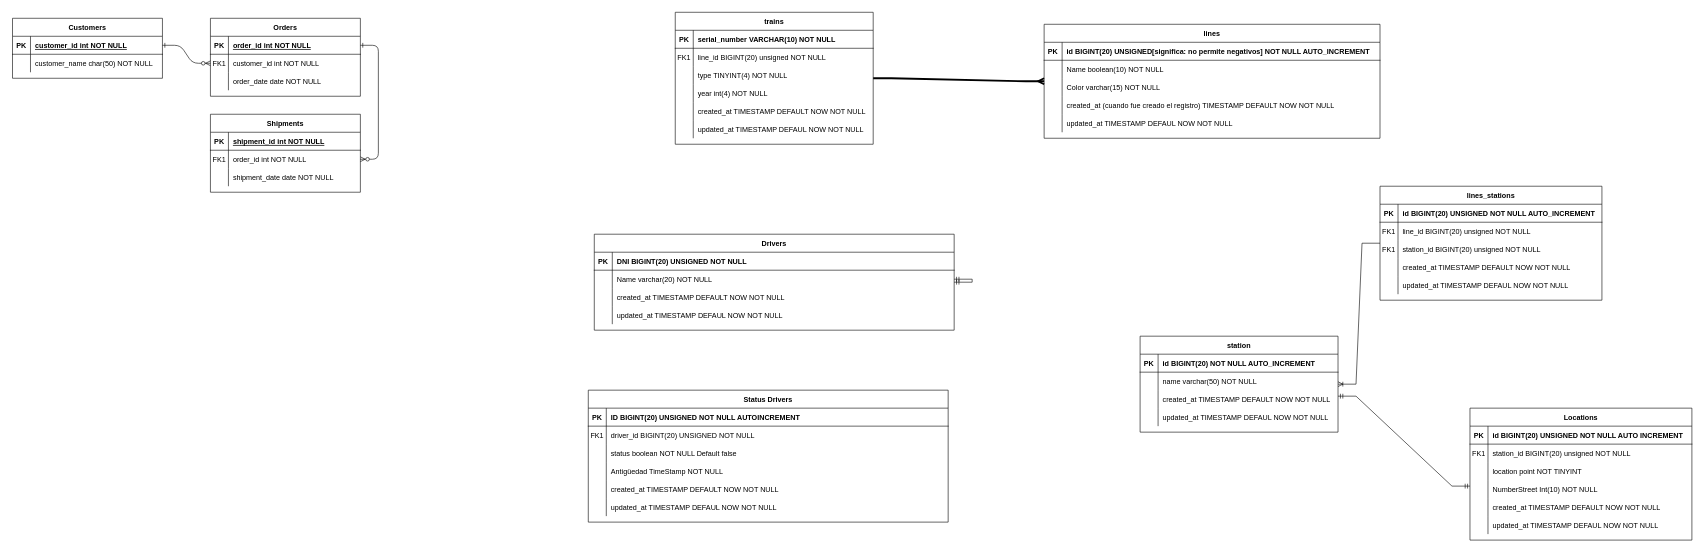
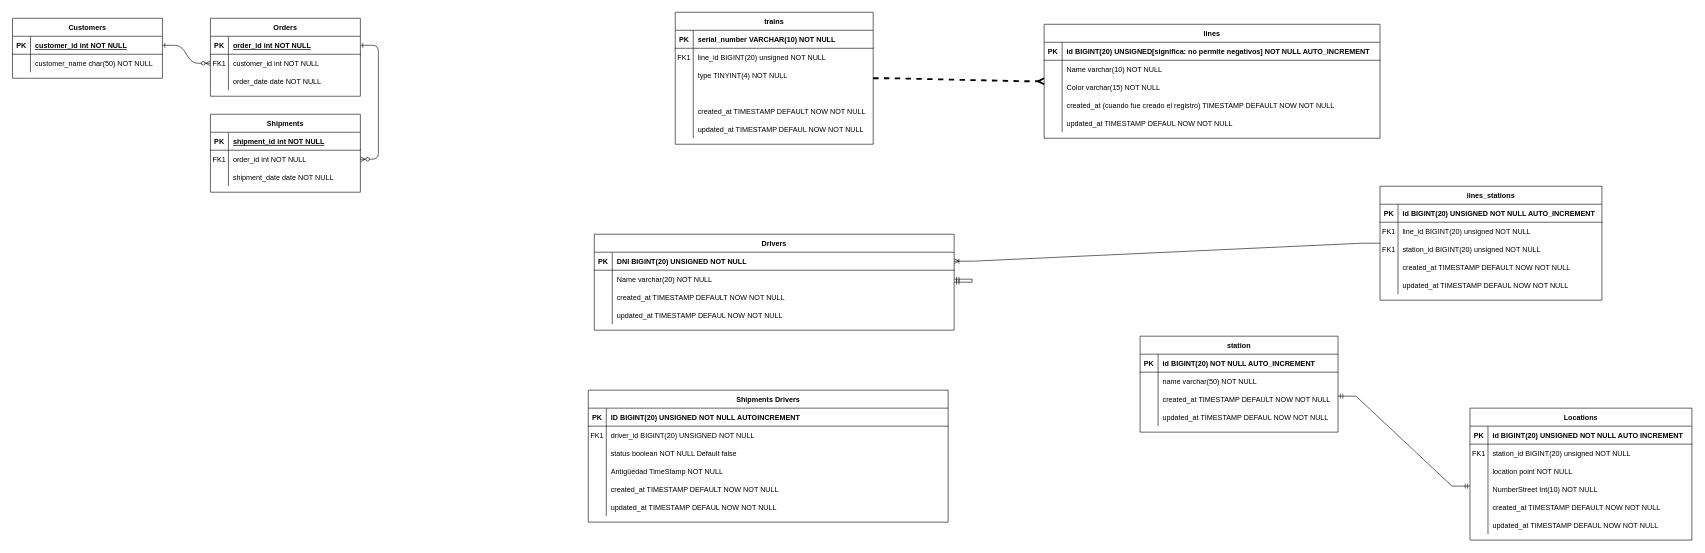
node "Name boolean(10) NOT NULL": label "Name boolean(10) NOT NULL" -> "Name varchar(10) NOT NULL"
edge "trains" -> "lines": style solid -> dashed
node "year int(4) NOT NULL": removed
edge "lines_stations" -> "station": now "lines_stations" -> "DNI BIGINT(20) UNSIGNED NOT NULL"
node "Status Drivers": label "Status Drivers" -> "Shipments Drivers"
node "location point NOT TINYINT": label "location point NOT TINYINT" -> "location point NOT NULL"
